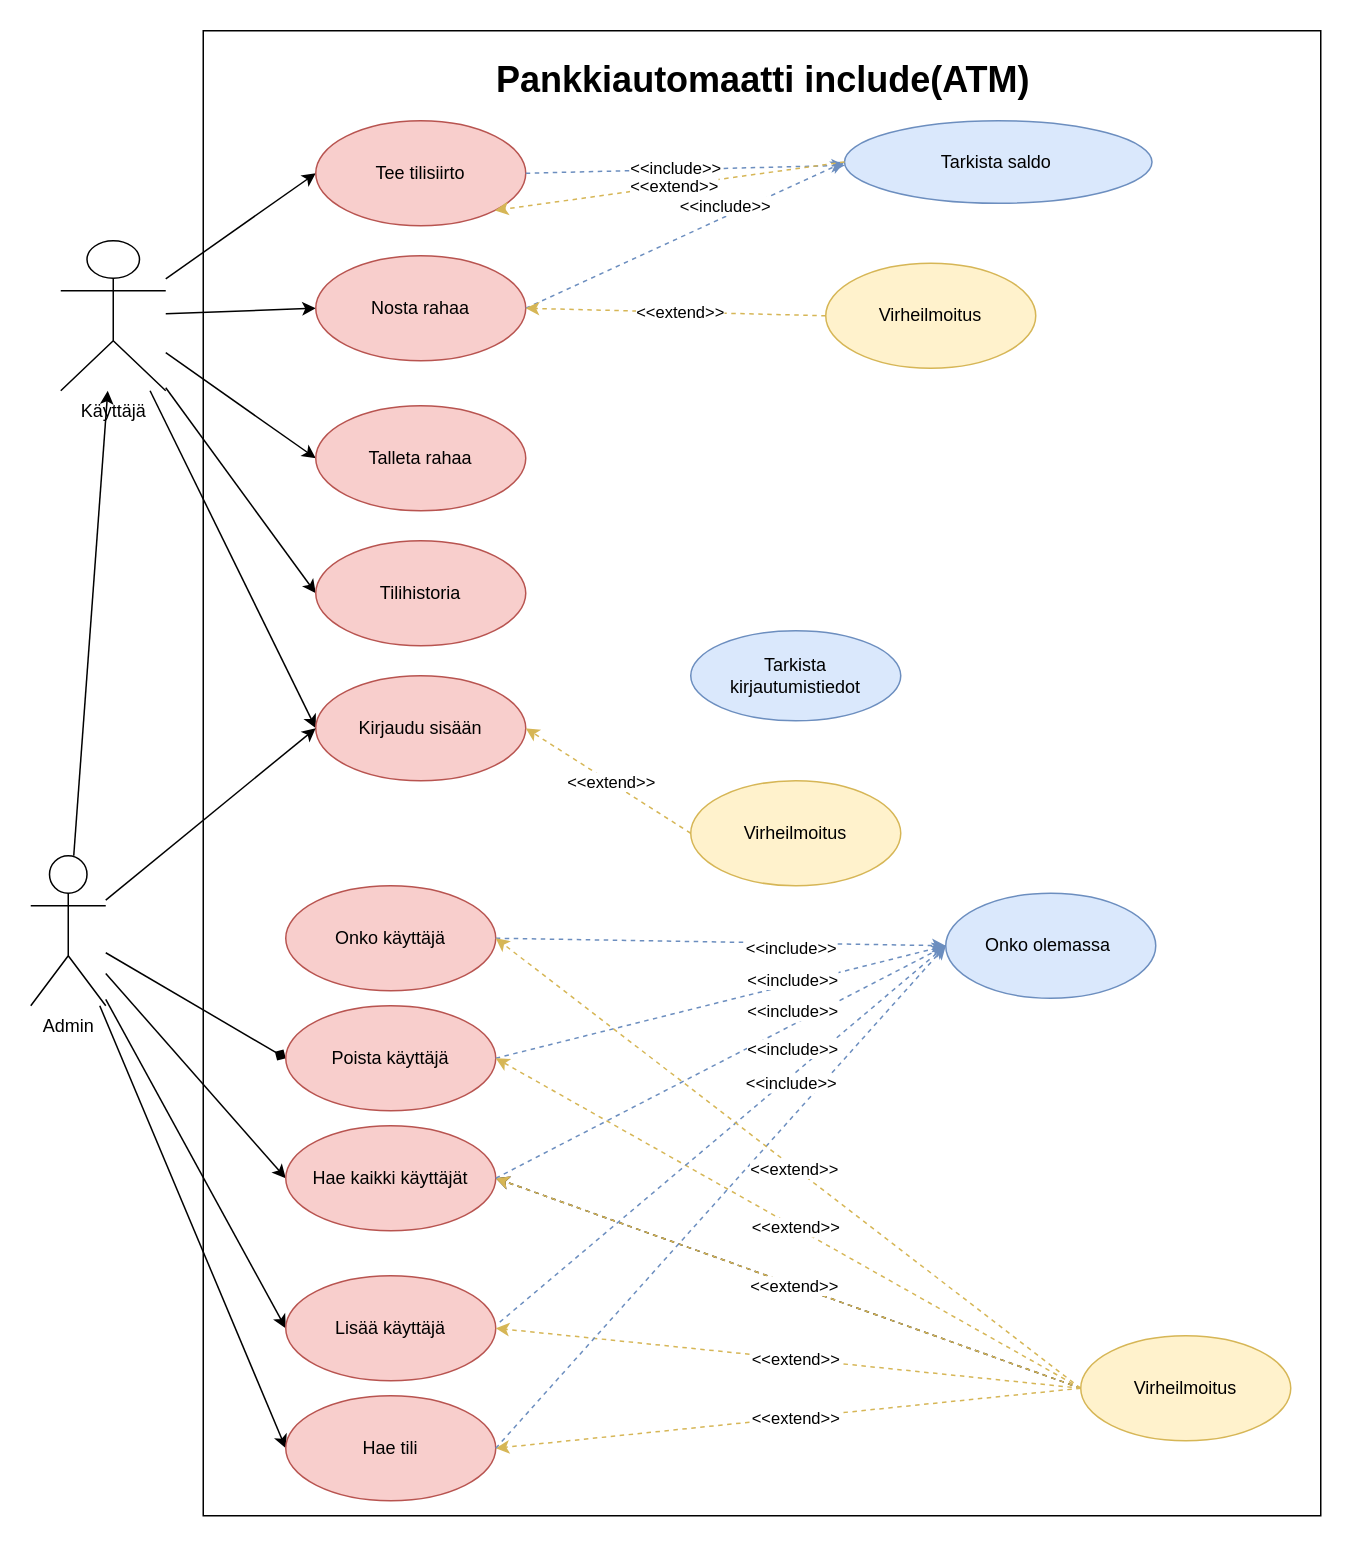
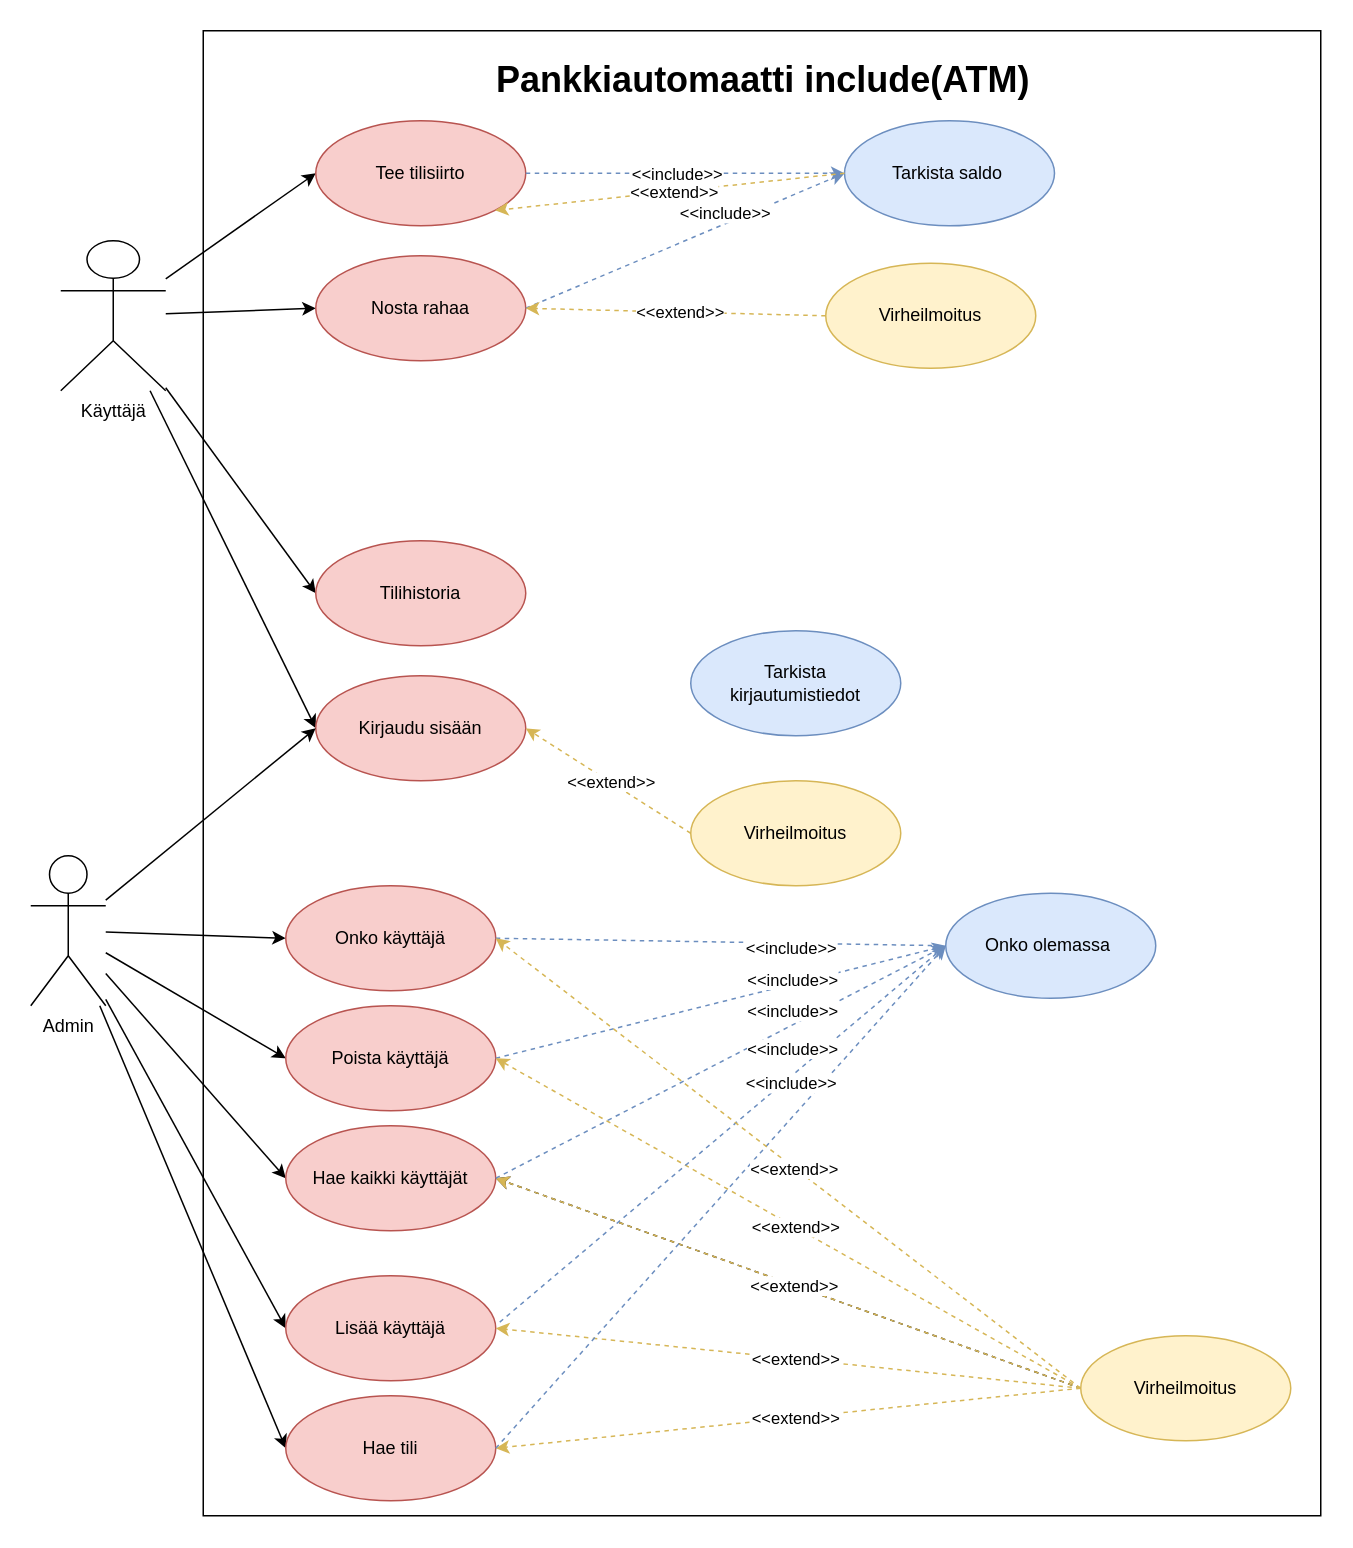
node "Tarkista saldo": size 308x83 -> 210x105
edge "Käyttäjä" -> "Talleta rahaa": removed
node "Talleta rahaa": removed
edge "Admin" -> "Käyttäjä": now "Admin" -> "Onko käyttäjä"
node "Tarkista kirjautumistiedot": size 210x90 -> 210x105
edge "Onko käyttäjä" -> "Onko olemassa": arrowhead classic -> none
edge "Admin" -> "Poista käyttäjä": arrowhead diamond -> classic
